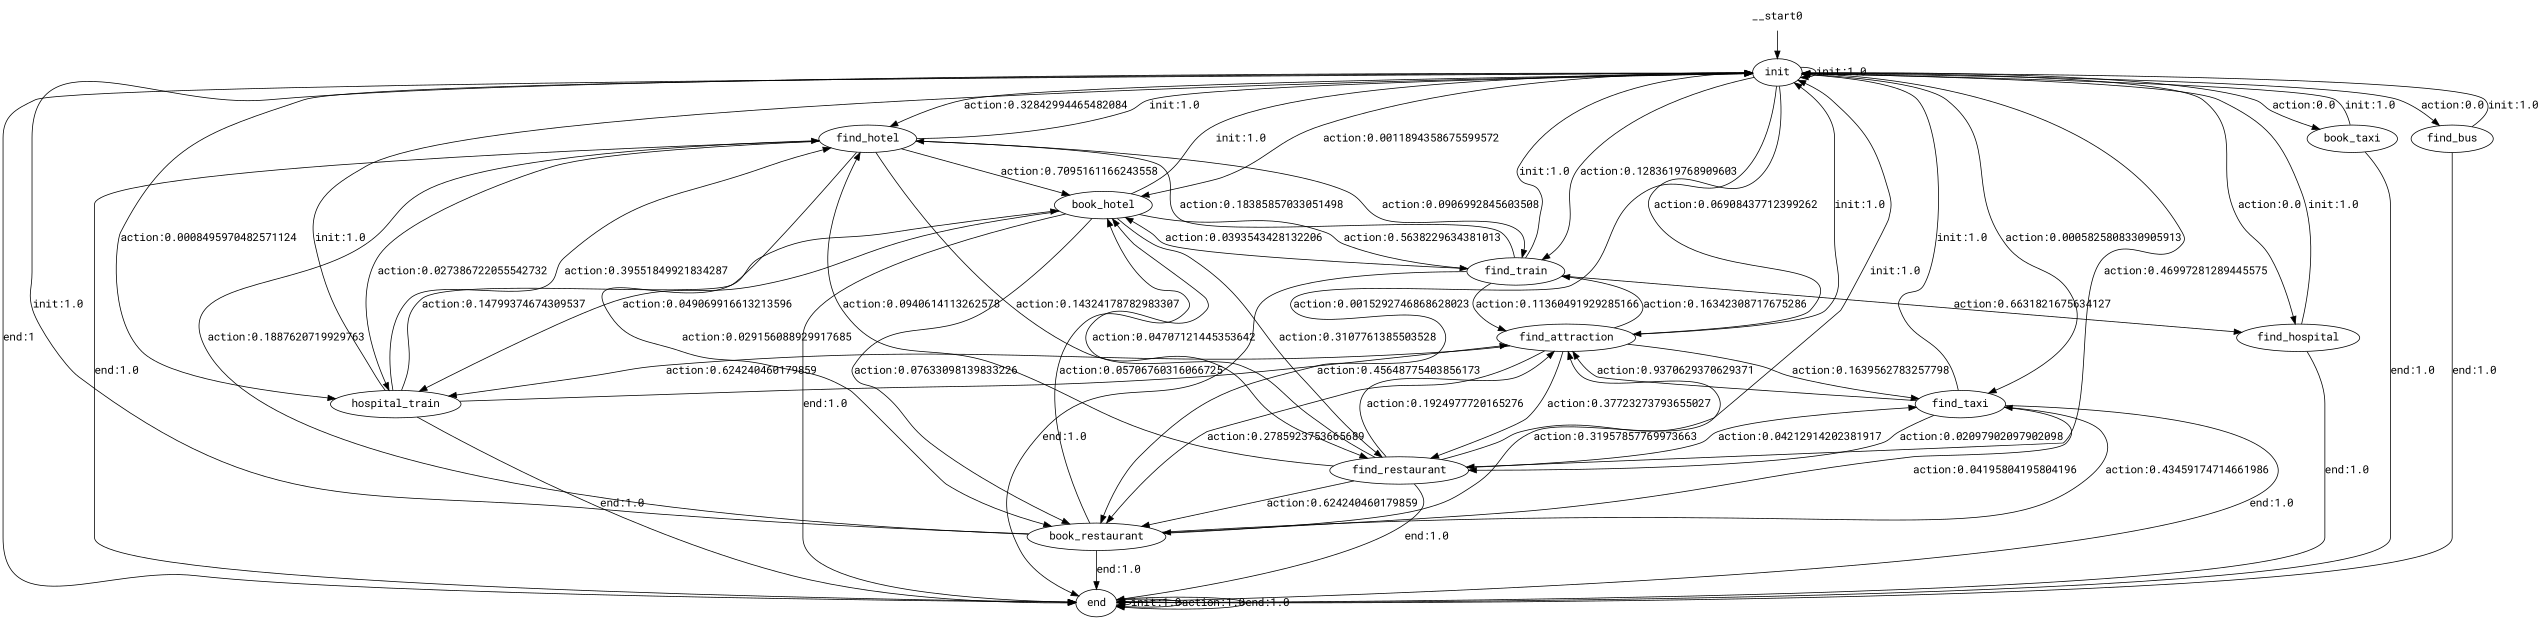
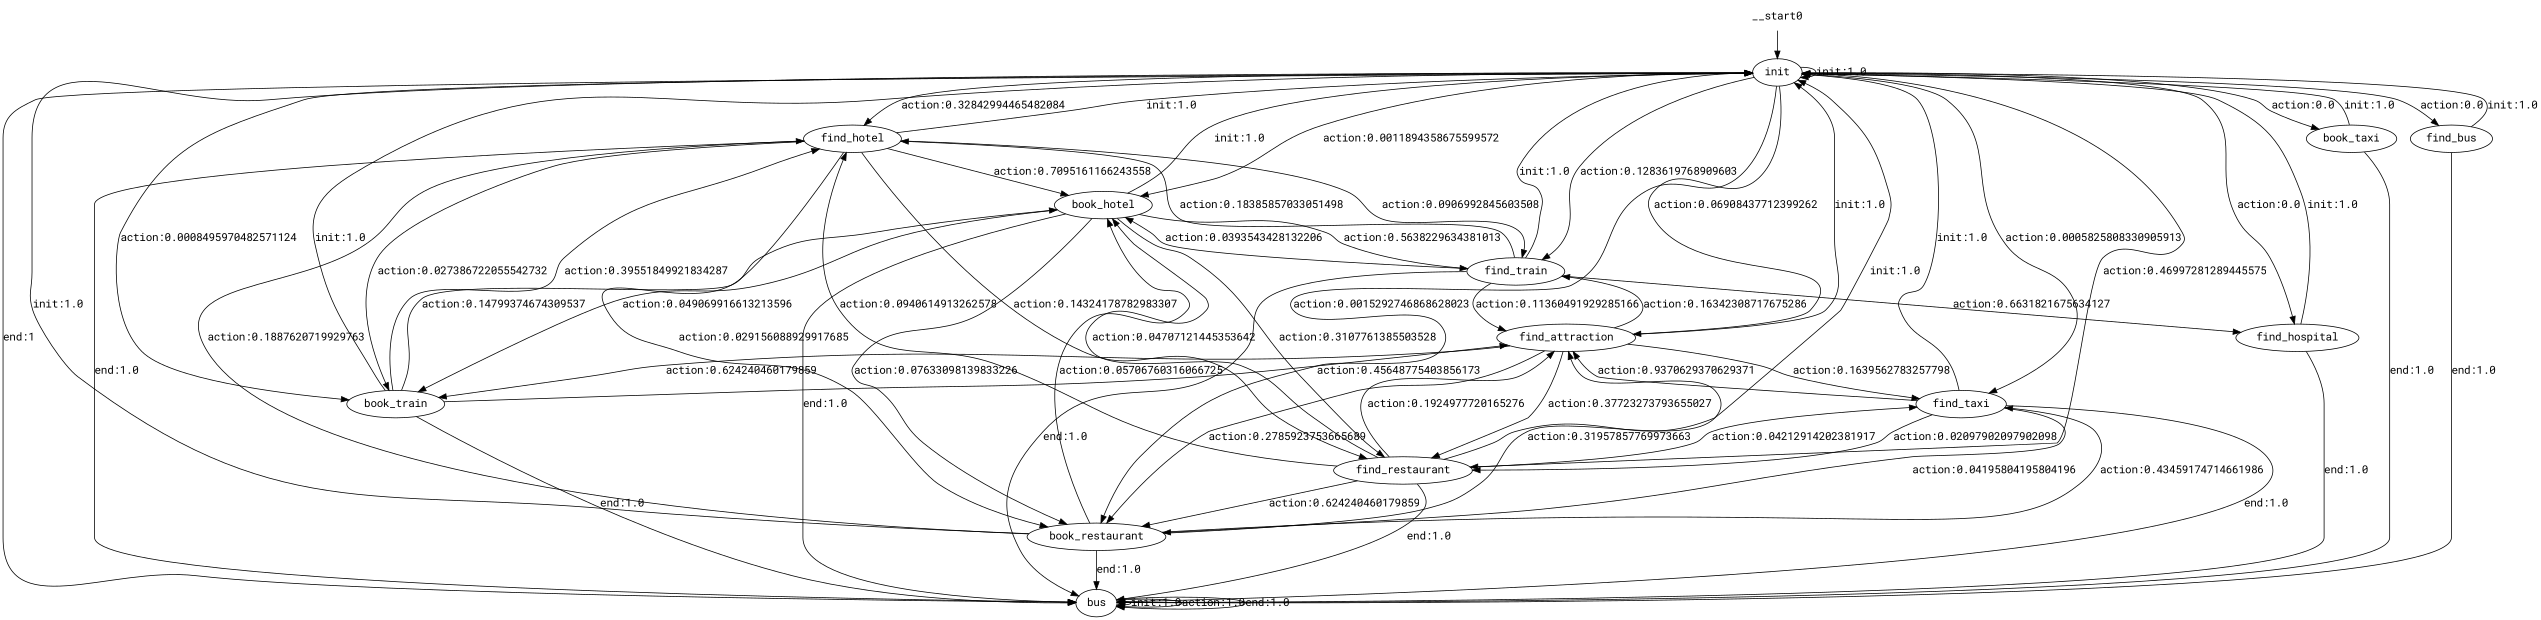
edge "find_restaurant" -> "find_hotel": label "action:0.0940614113262578" -> "action:0.0940614913262578"
node "hospital_train": label "hospital_train" -> "book_train"
node "end": label "end" -> "bus"
